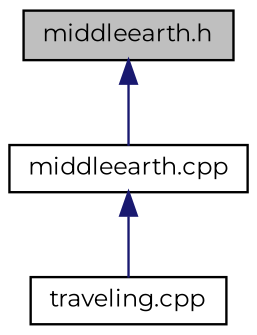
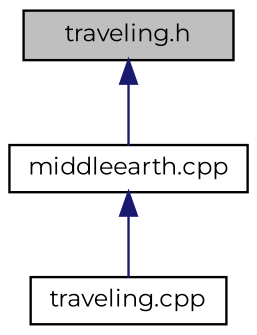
node "middleearth.h": label "middleearth.h" -> "traveling.h"
